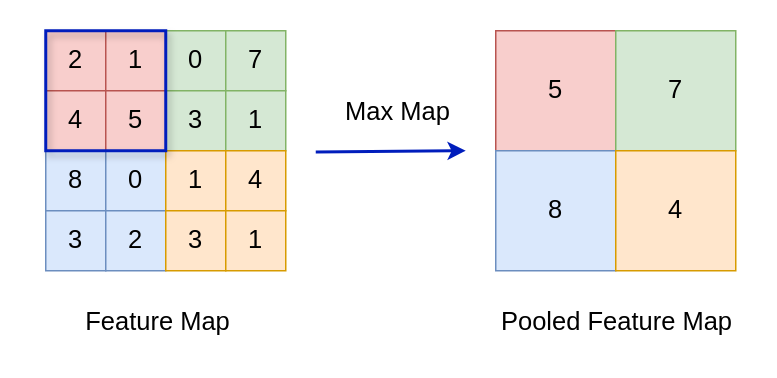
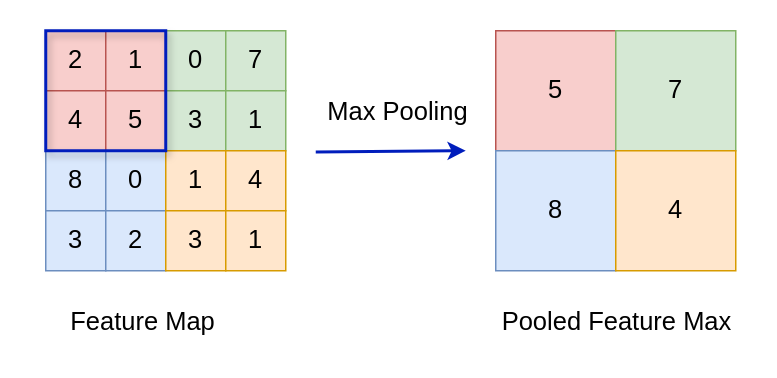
node "Max Map": label "Max Map" -> "Max Pooling"
node "Feature Map": moved (158, 323) -> (143, 323)
node "Pooled Feature Map": label "Pooled Feature Map" -> "Pooled Feature Max"
